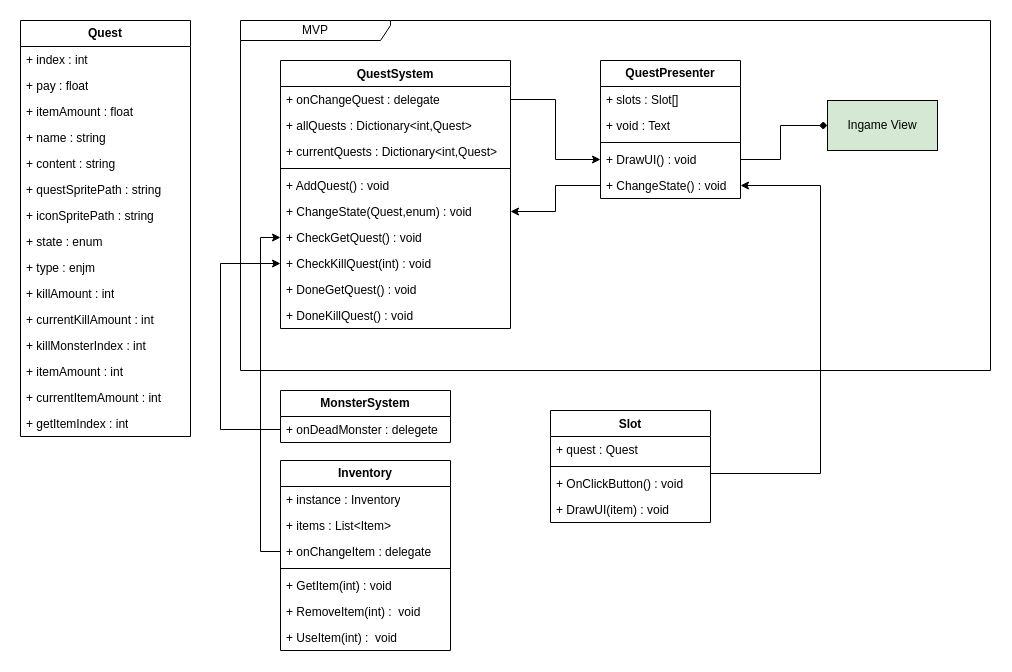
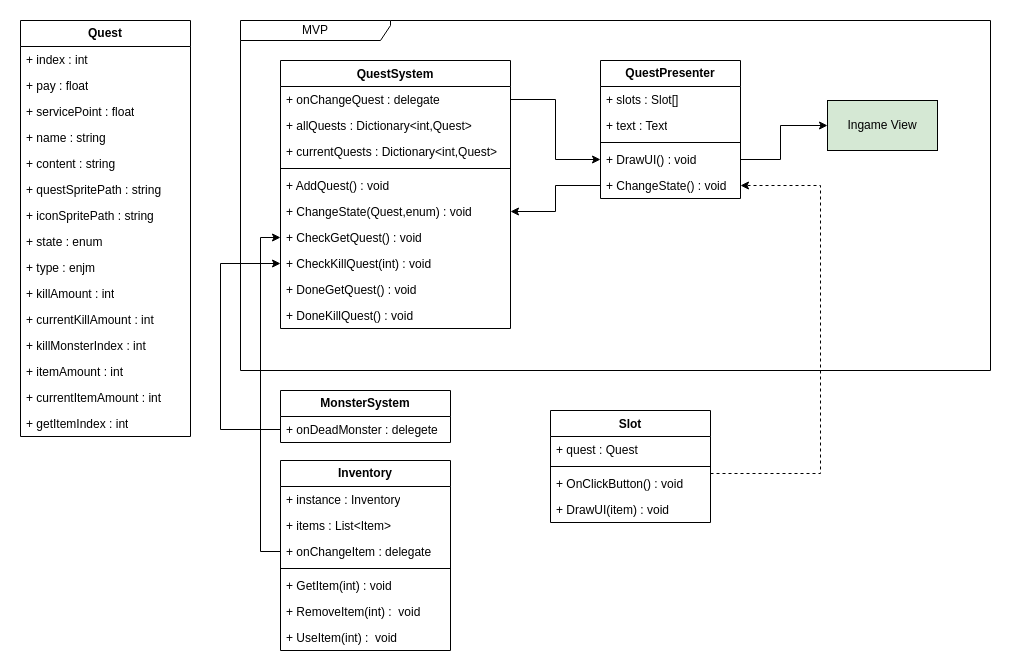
node "+ itemAmount : float": label "+ itemAmount : float" -> "+ servicePoint : float"
edge "+ DrawUI() : void" -> "Ingame View": arrowhead diamond -> classic
node "+ void : Text": label "+ void : Text" -> "+ text : Text"
edge "+ OnClickButton() : void" -> "+ ChangeState() : void": style solid -> dashed
